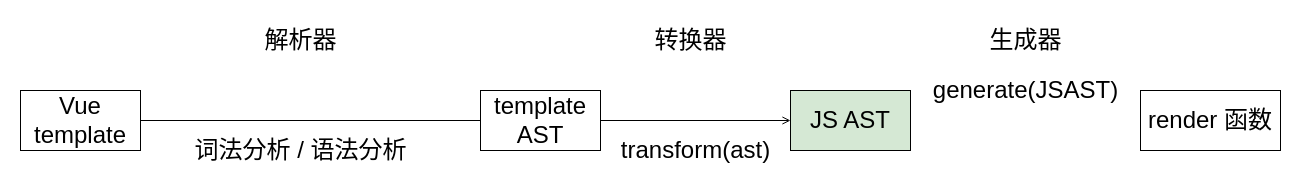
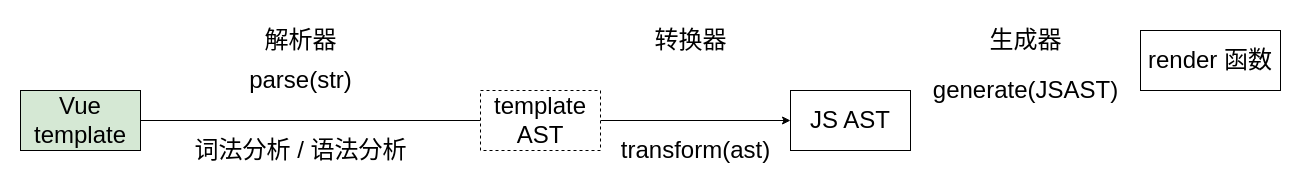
node "parse(str)": added
node "Vue template": fillcolor #ffffff -> #d5e8d4
node "template AST": style solid -> dashed
edge "template AST" -> "JS AST": arrowhead open -> classic
node "JS AST": fillcolor #d5e8d4 -> #ffffff
node "render 函数": moved (1211, 121) -> (1211, 61)
